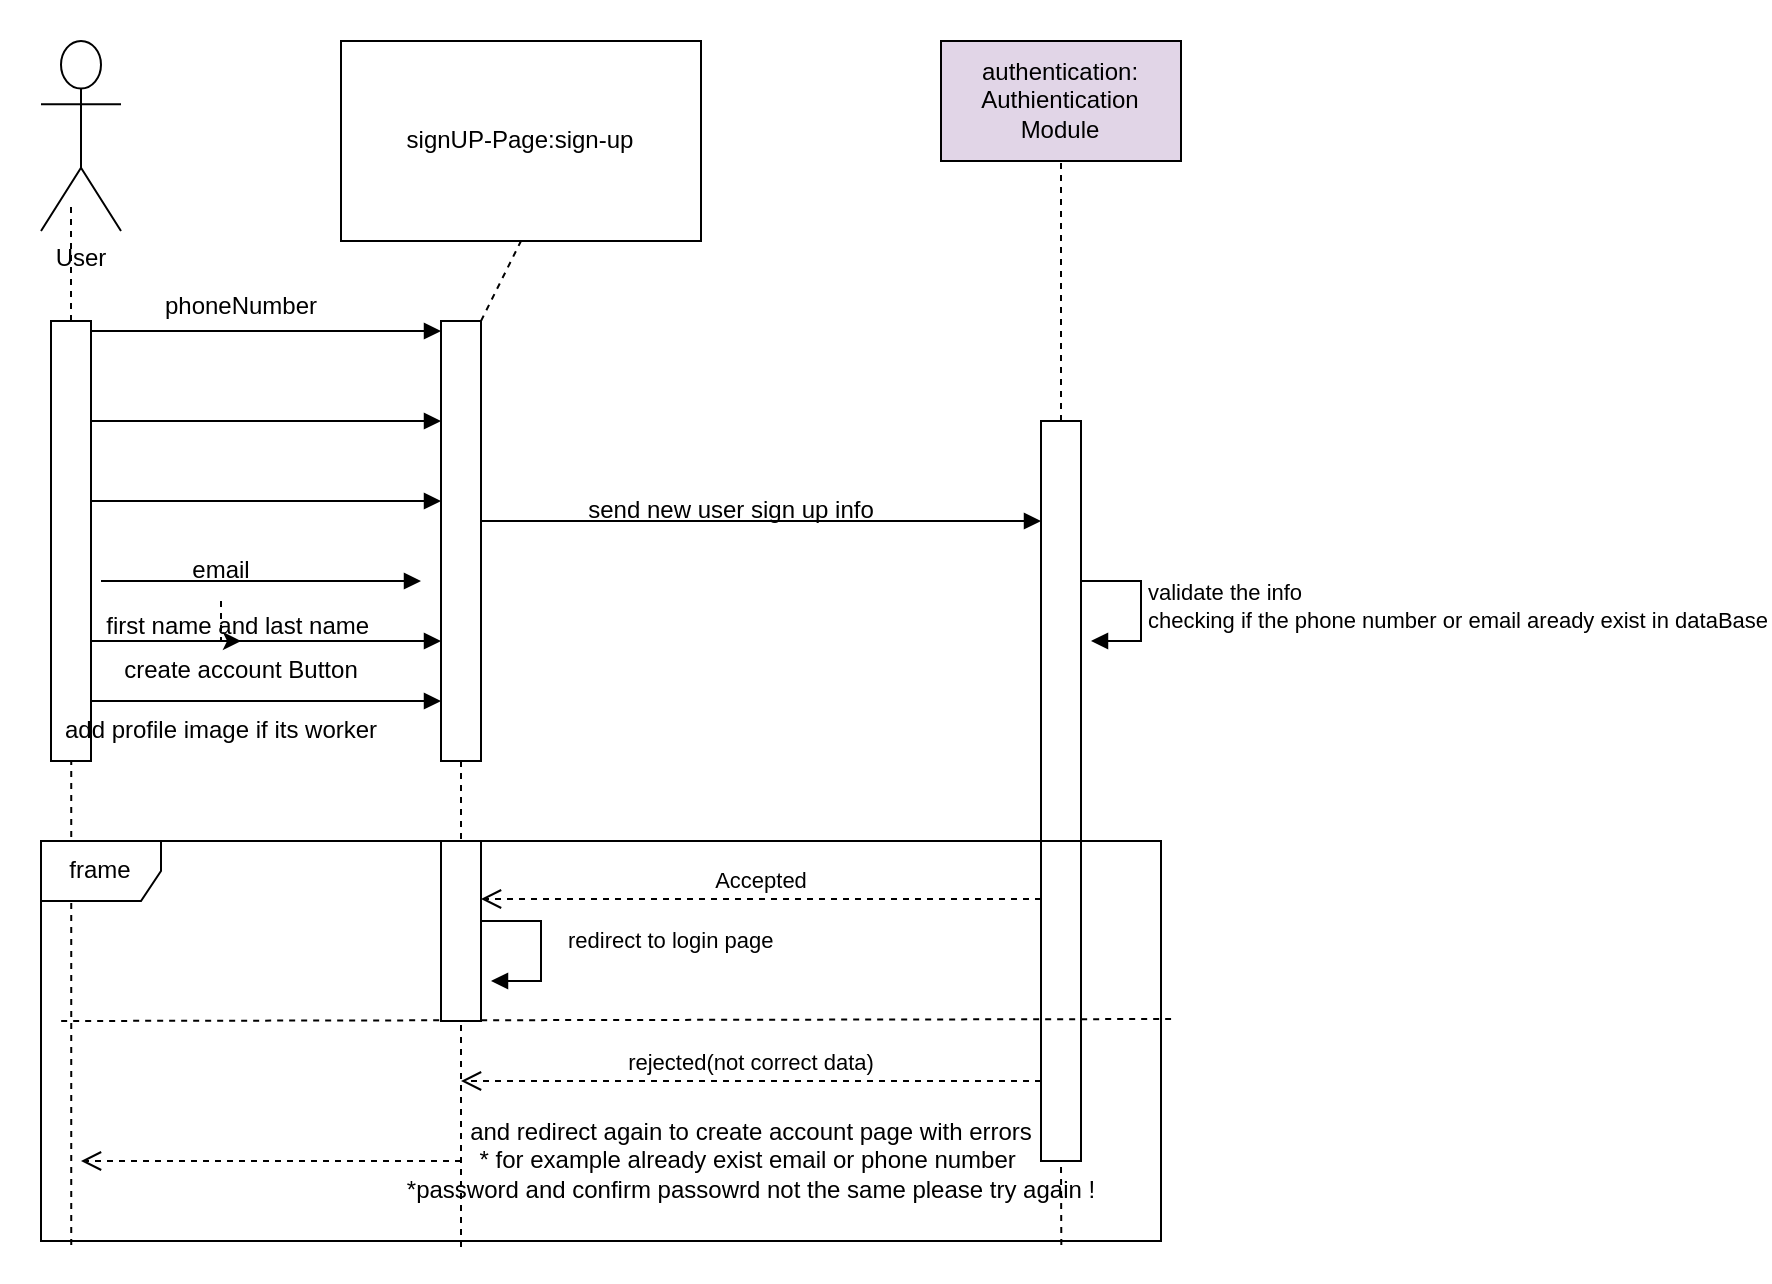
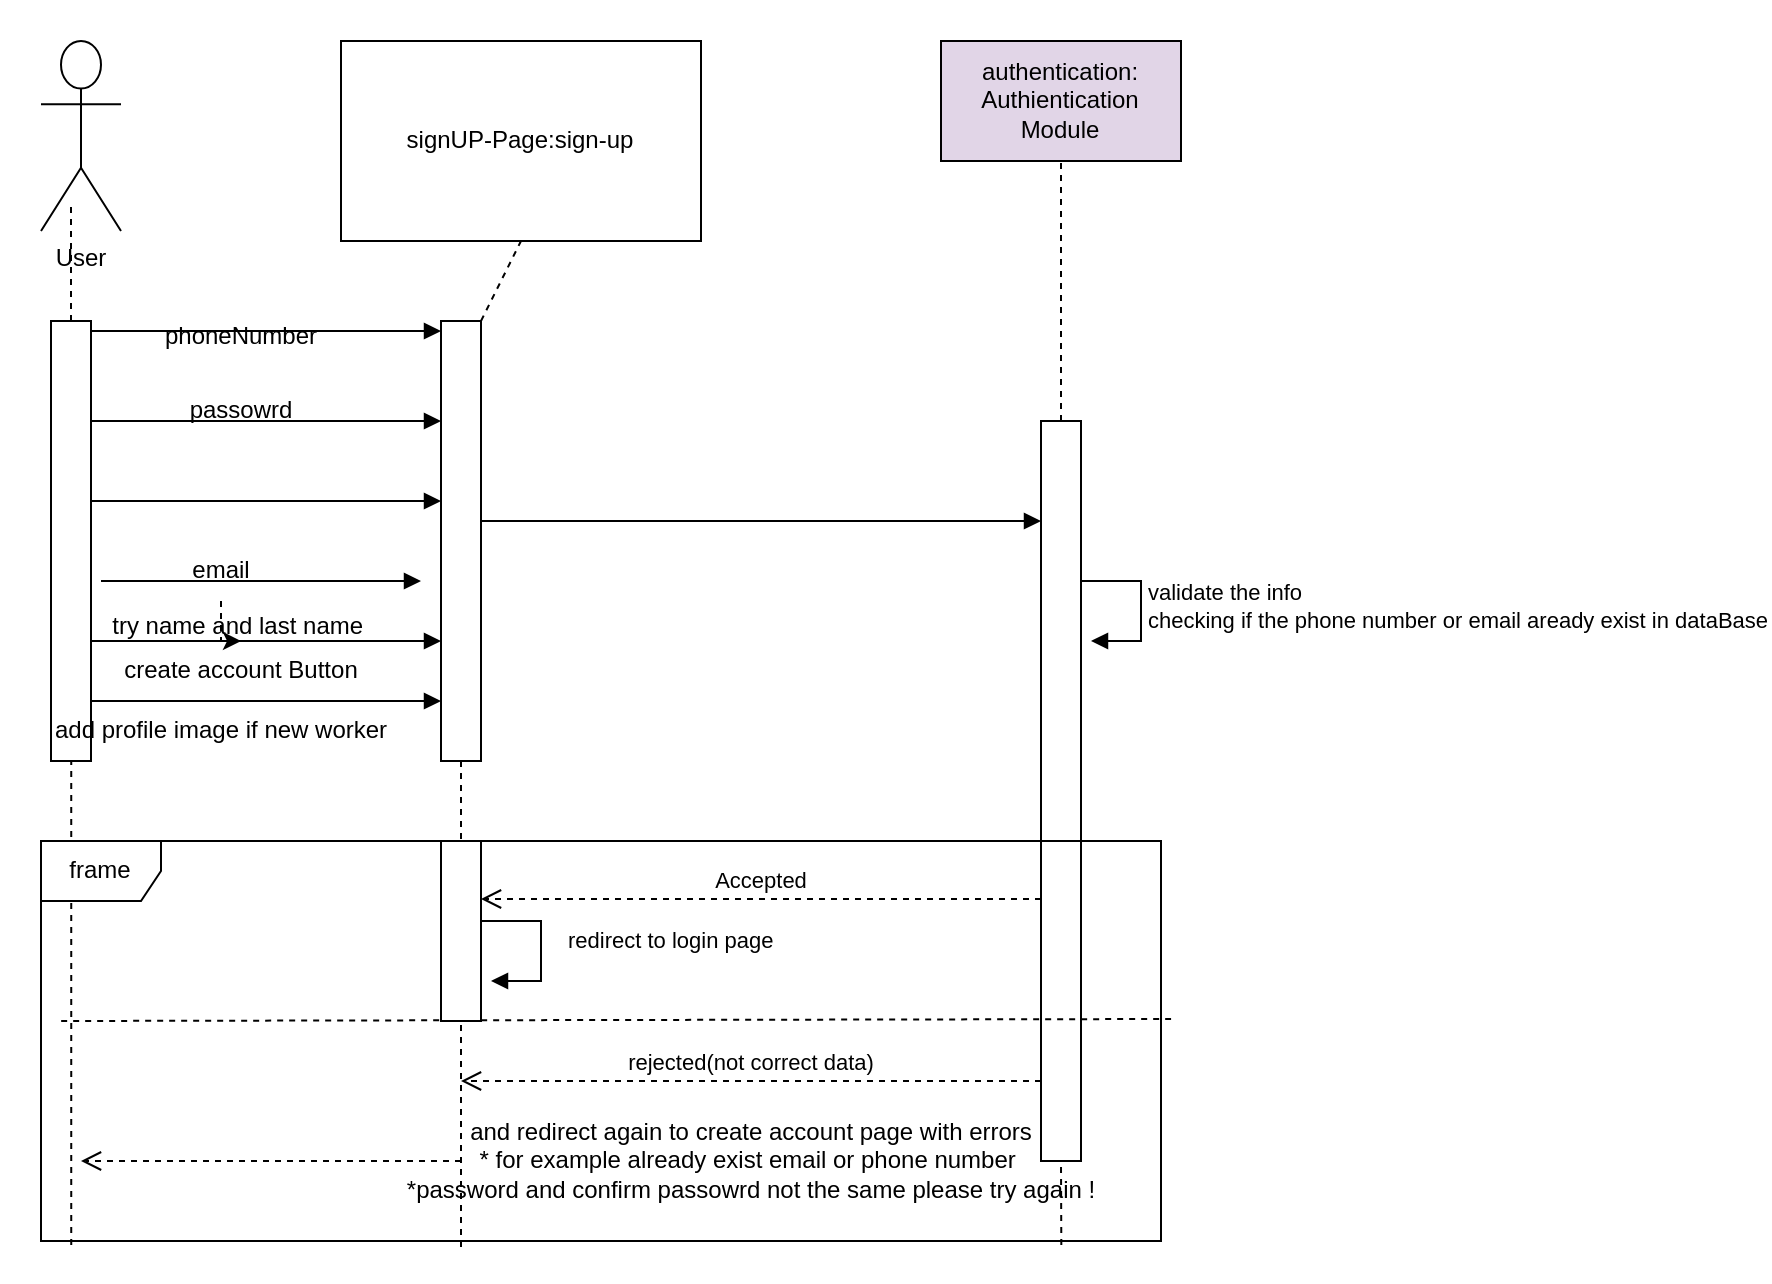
node "phoneNumber": moved (241, 307) -> (241, 337)
node "passowrd": added
node "send new user sign up info": removed
node "first name and last name": label "first name and last name" -> "try name and last name"
node "add profile image if its worker": label "add profile image if its worker" -> "add profile image if new worker"
